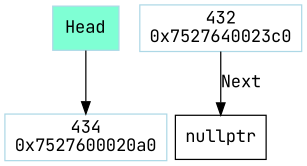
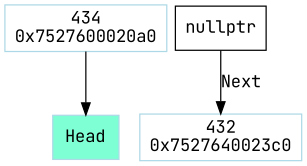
edge "Head" -> "434 0x7527600020a0": reversed
edge "432 0x7527640023c0" -> "nullptr": reversed
